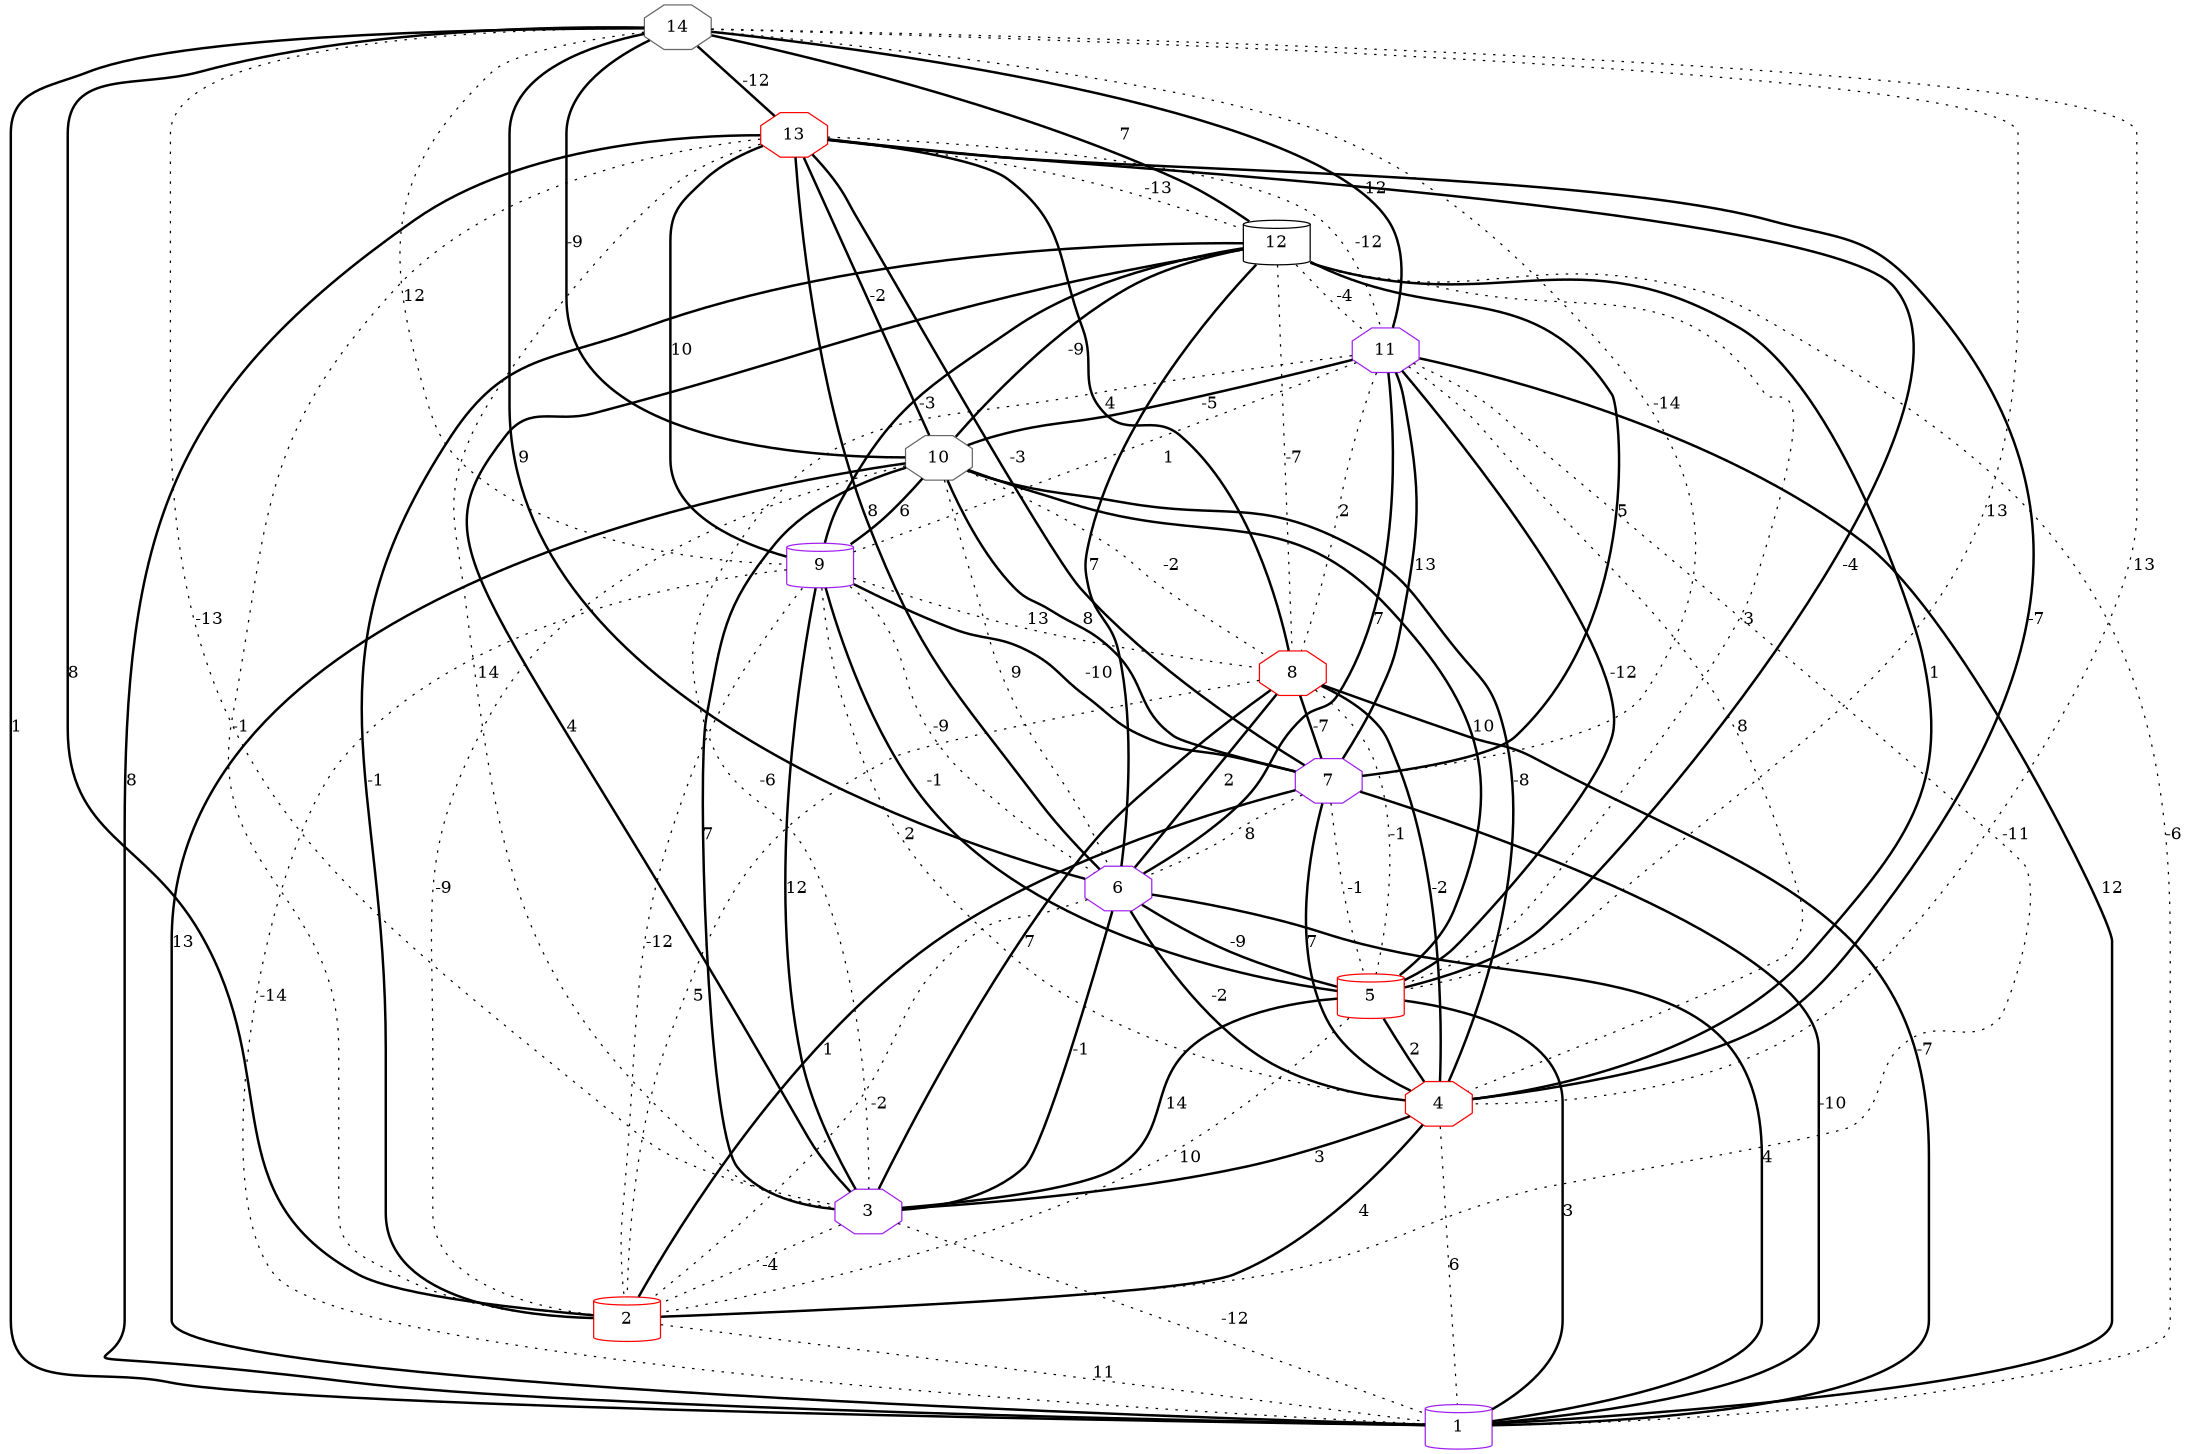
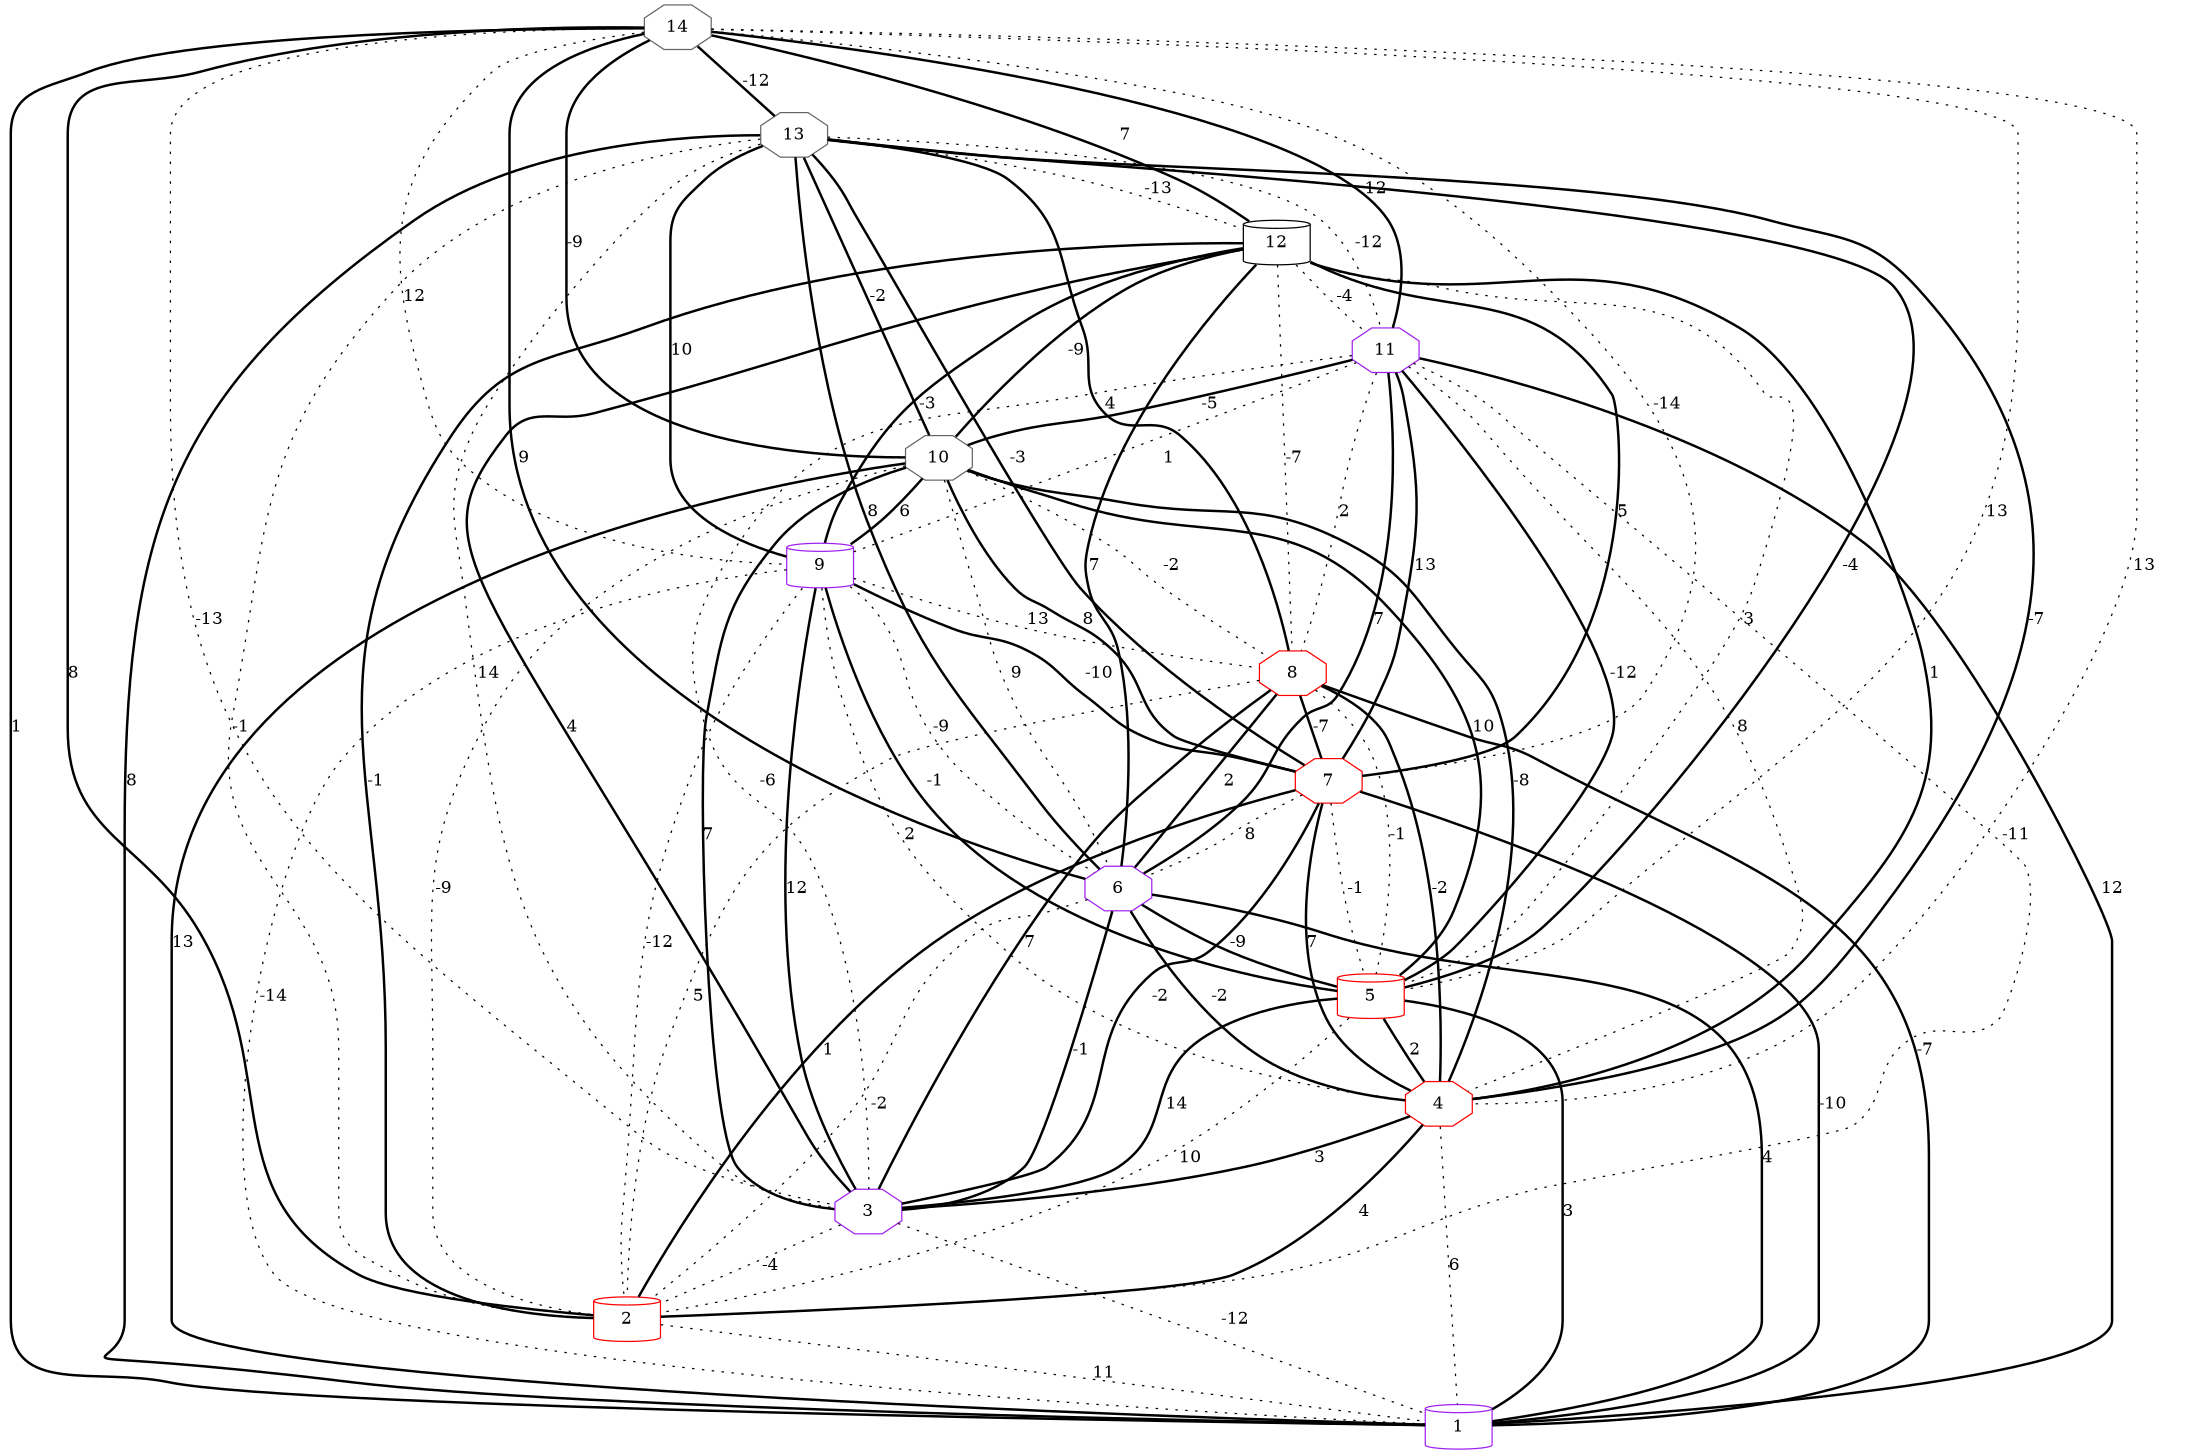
node "13": color red -> gray40
node "7": color purple -> red
edge "12" -- "1": removed, label "-6"
edge "7" -- "3": added, label "-2"
